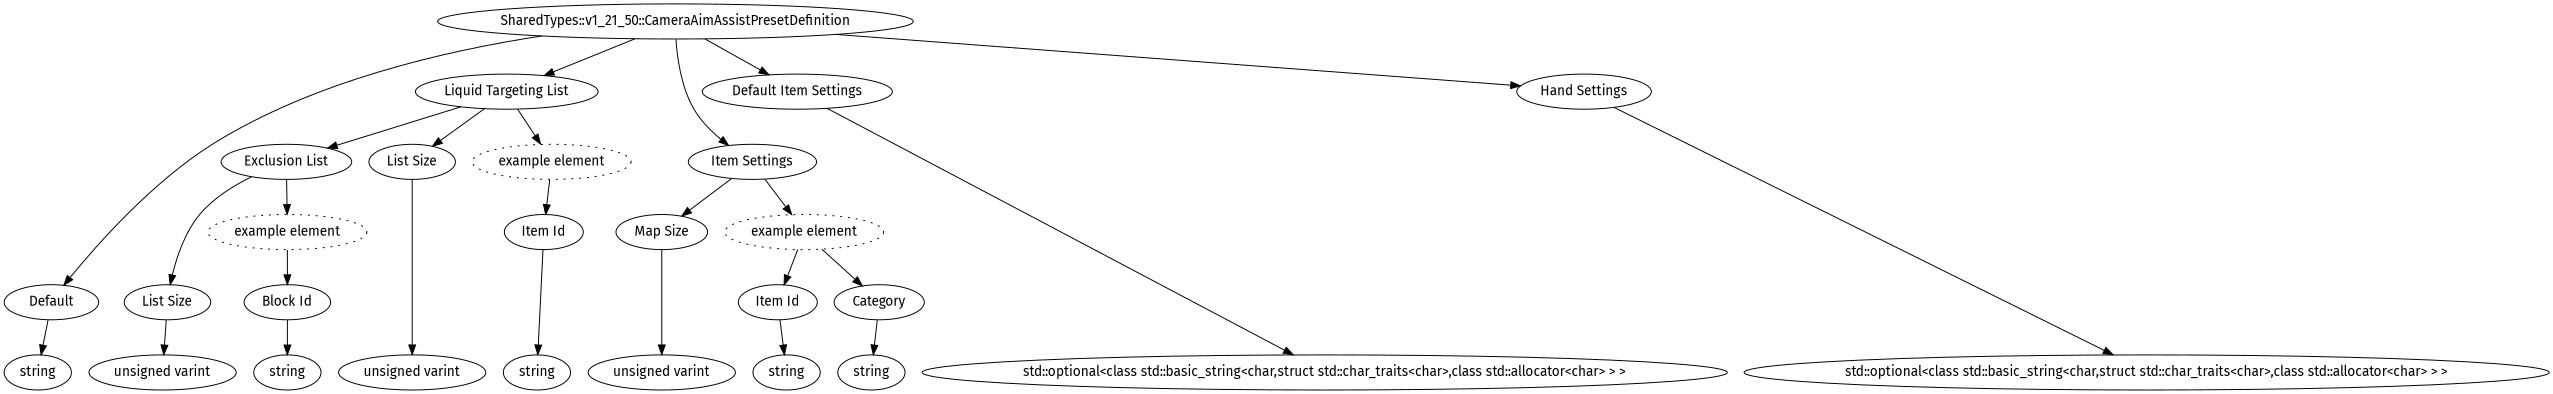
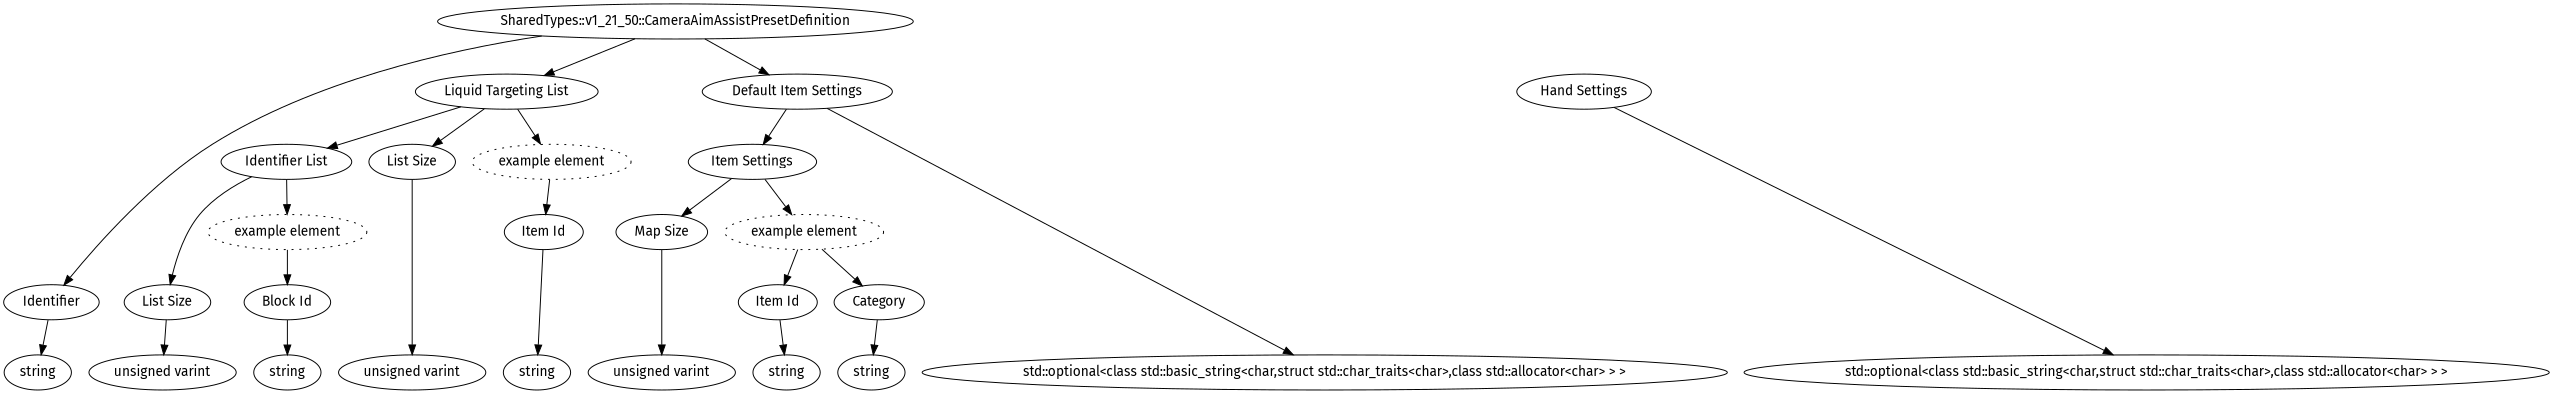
edge "SharedTypes::v1_21_50::CameraAimAssistPresetDefinition" -> "Hand Settings": removed
edge "SharedTypes::v1_21_50::CameraAimAssistPresetDefinition" -> "Item Settings": now "Default Item Settings" -> "Item Settings"
node "Exclusion List": label "Exclusion List" -> "Identifier List"
node "Default": label "Default" -> "Identifier"
